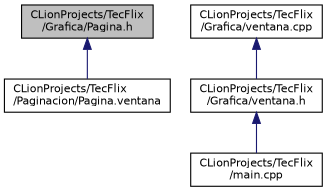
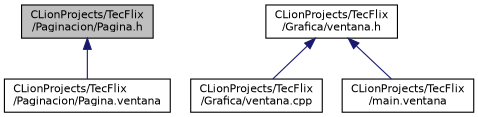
node "CLionProjects/TecFlix /Grafica/Pagina.h": label "CLionProjects/TecFlix /Grafica/Pagina.h" -> "CLionProjects/TecFlix /Paginacion/Pagina.h"
edge "CLionProjects/TecFlix /Grafica/ventana.h" -> "CLionProjects/TecFlix /Grafica/ventana.cpp": reversed
node "CLionProjects/TecFlix /main.cpp": label "CLionProjects/TecFlix /main.cpp" -> "CLionProjects/TecFlix /main.ventana"
